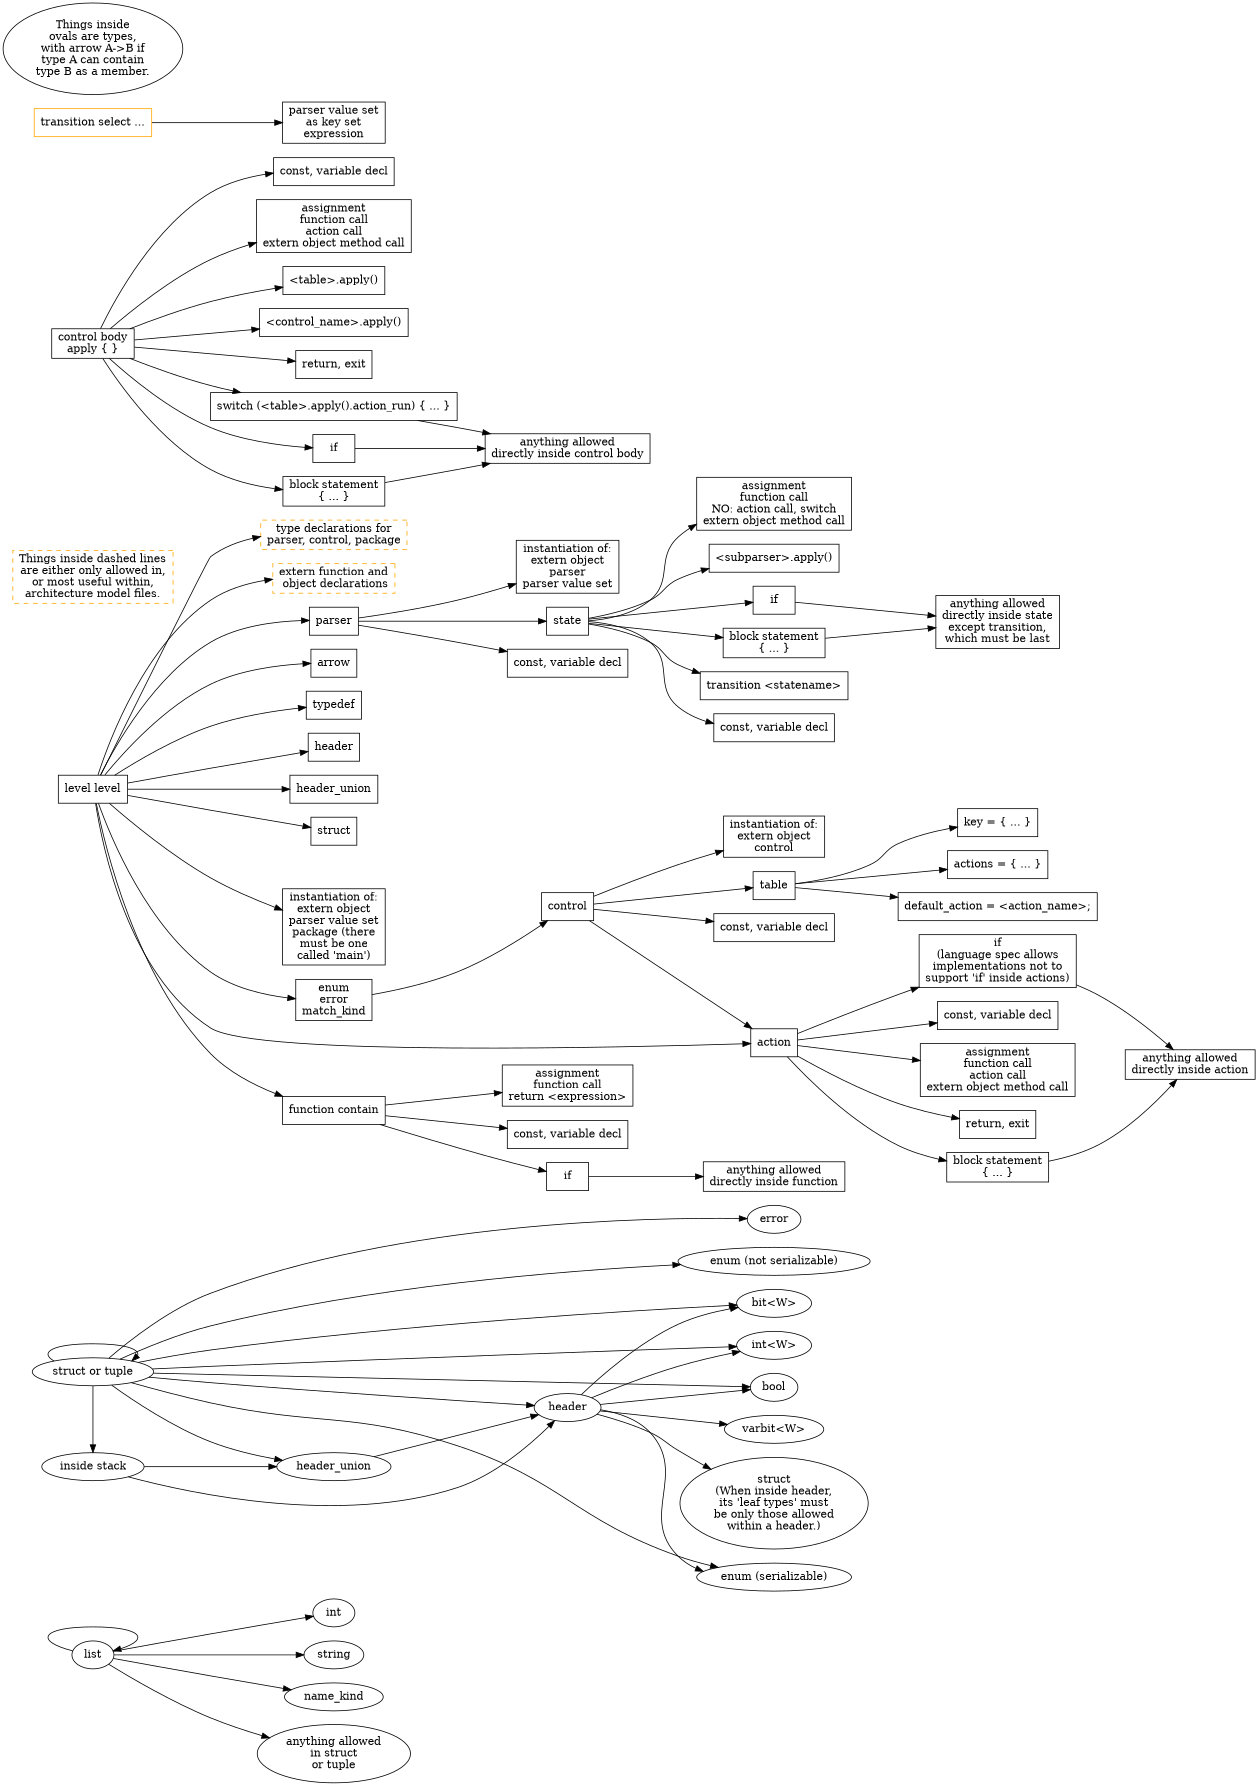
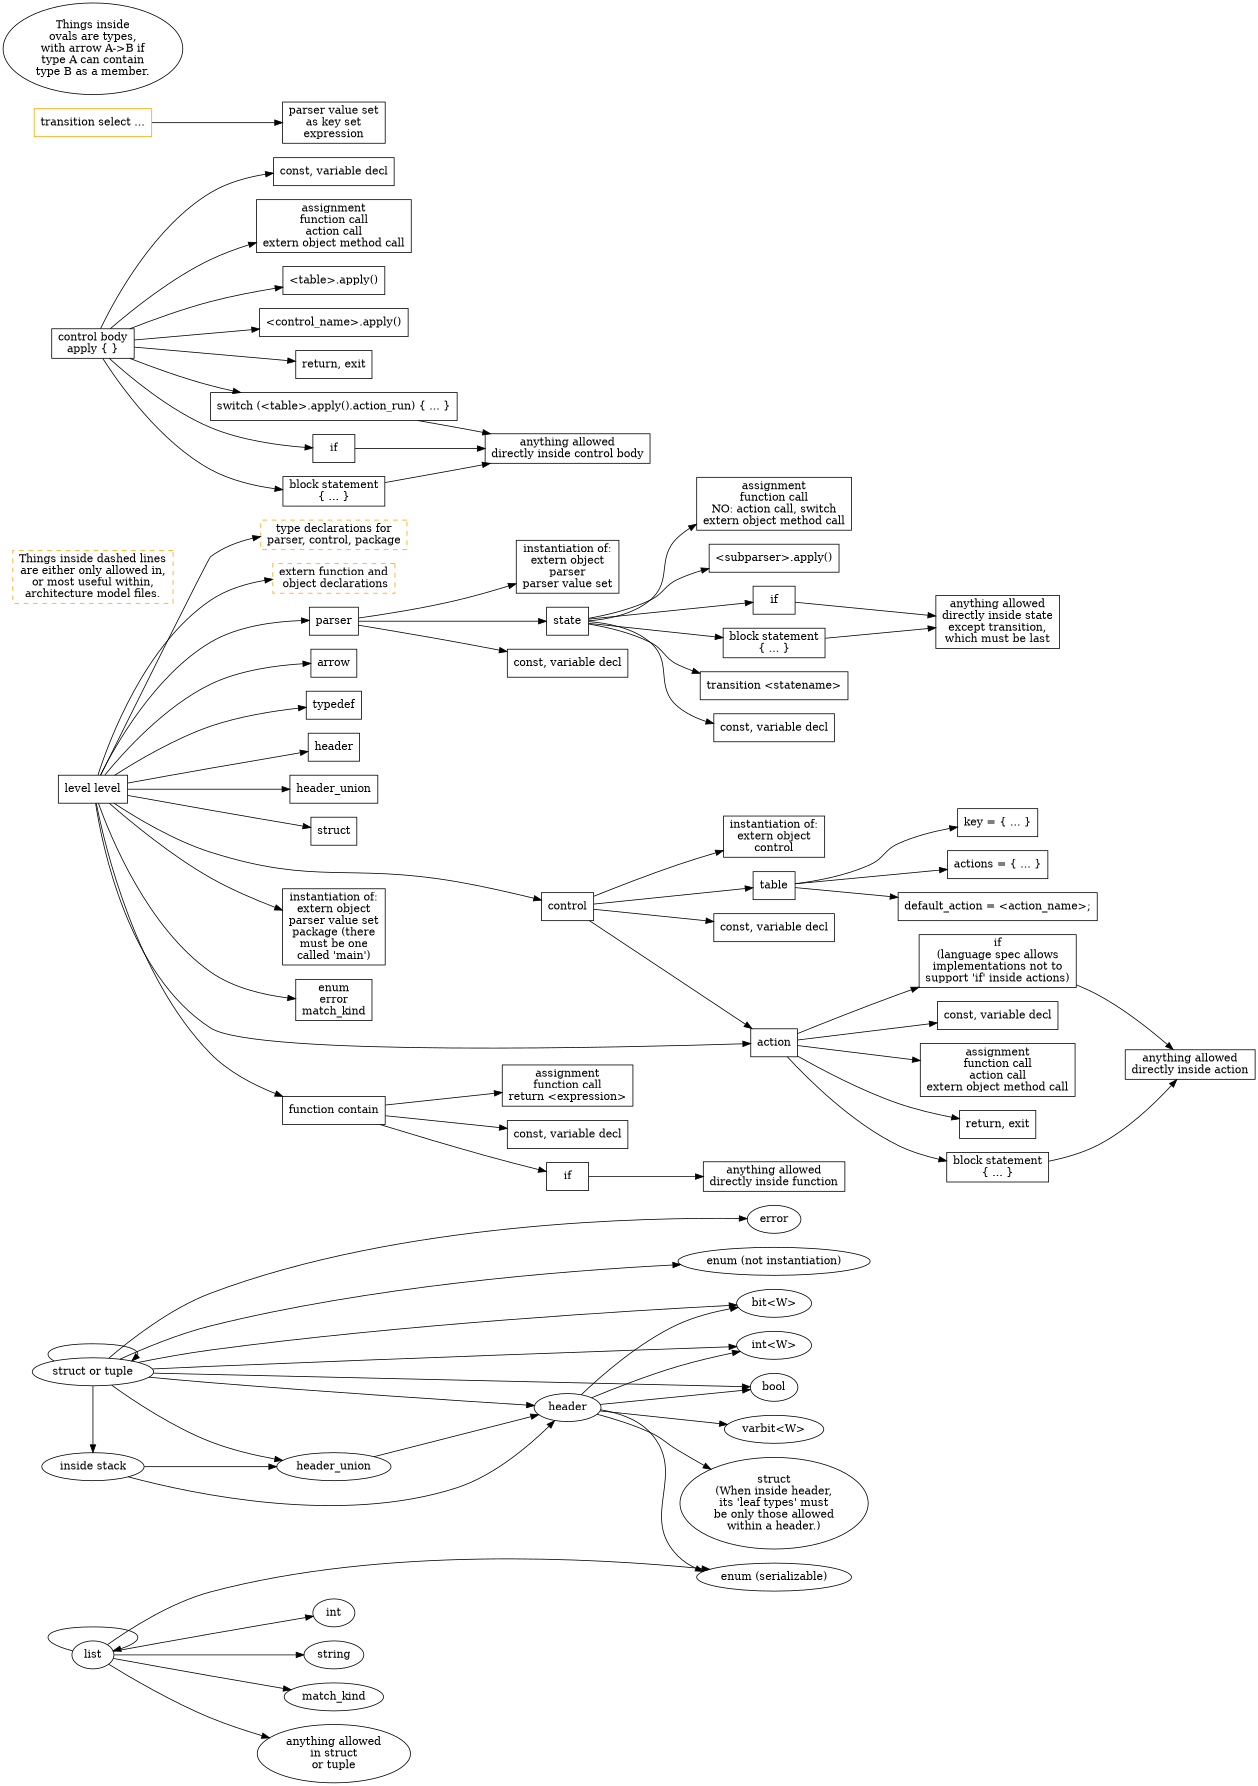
edge "enum error match_kind" -> "control": now "level level" -> "control"
node "enum (not serializable)": label "enum (not serializable)" -> "enum (not instantiation)"
edge "struct or tuple" -> "enum (serializable)": now "list" -> "enum (serializable)"
node "name_kind": label "name_kind" -> "match_kind"
